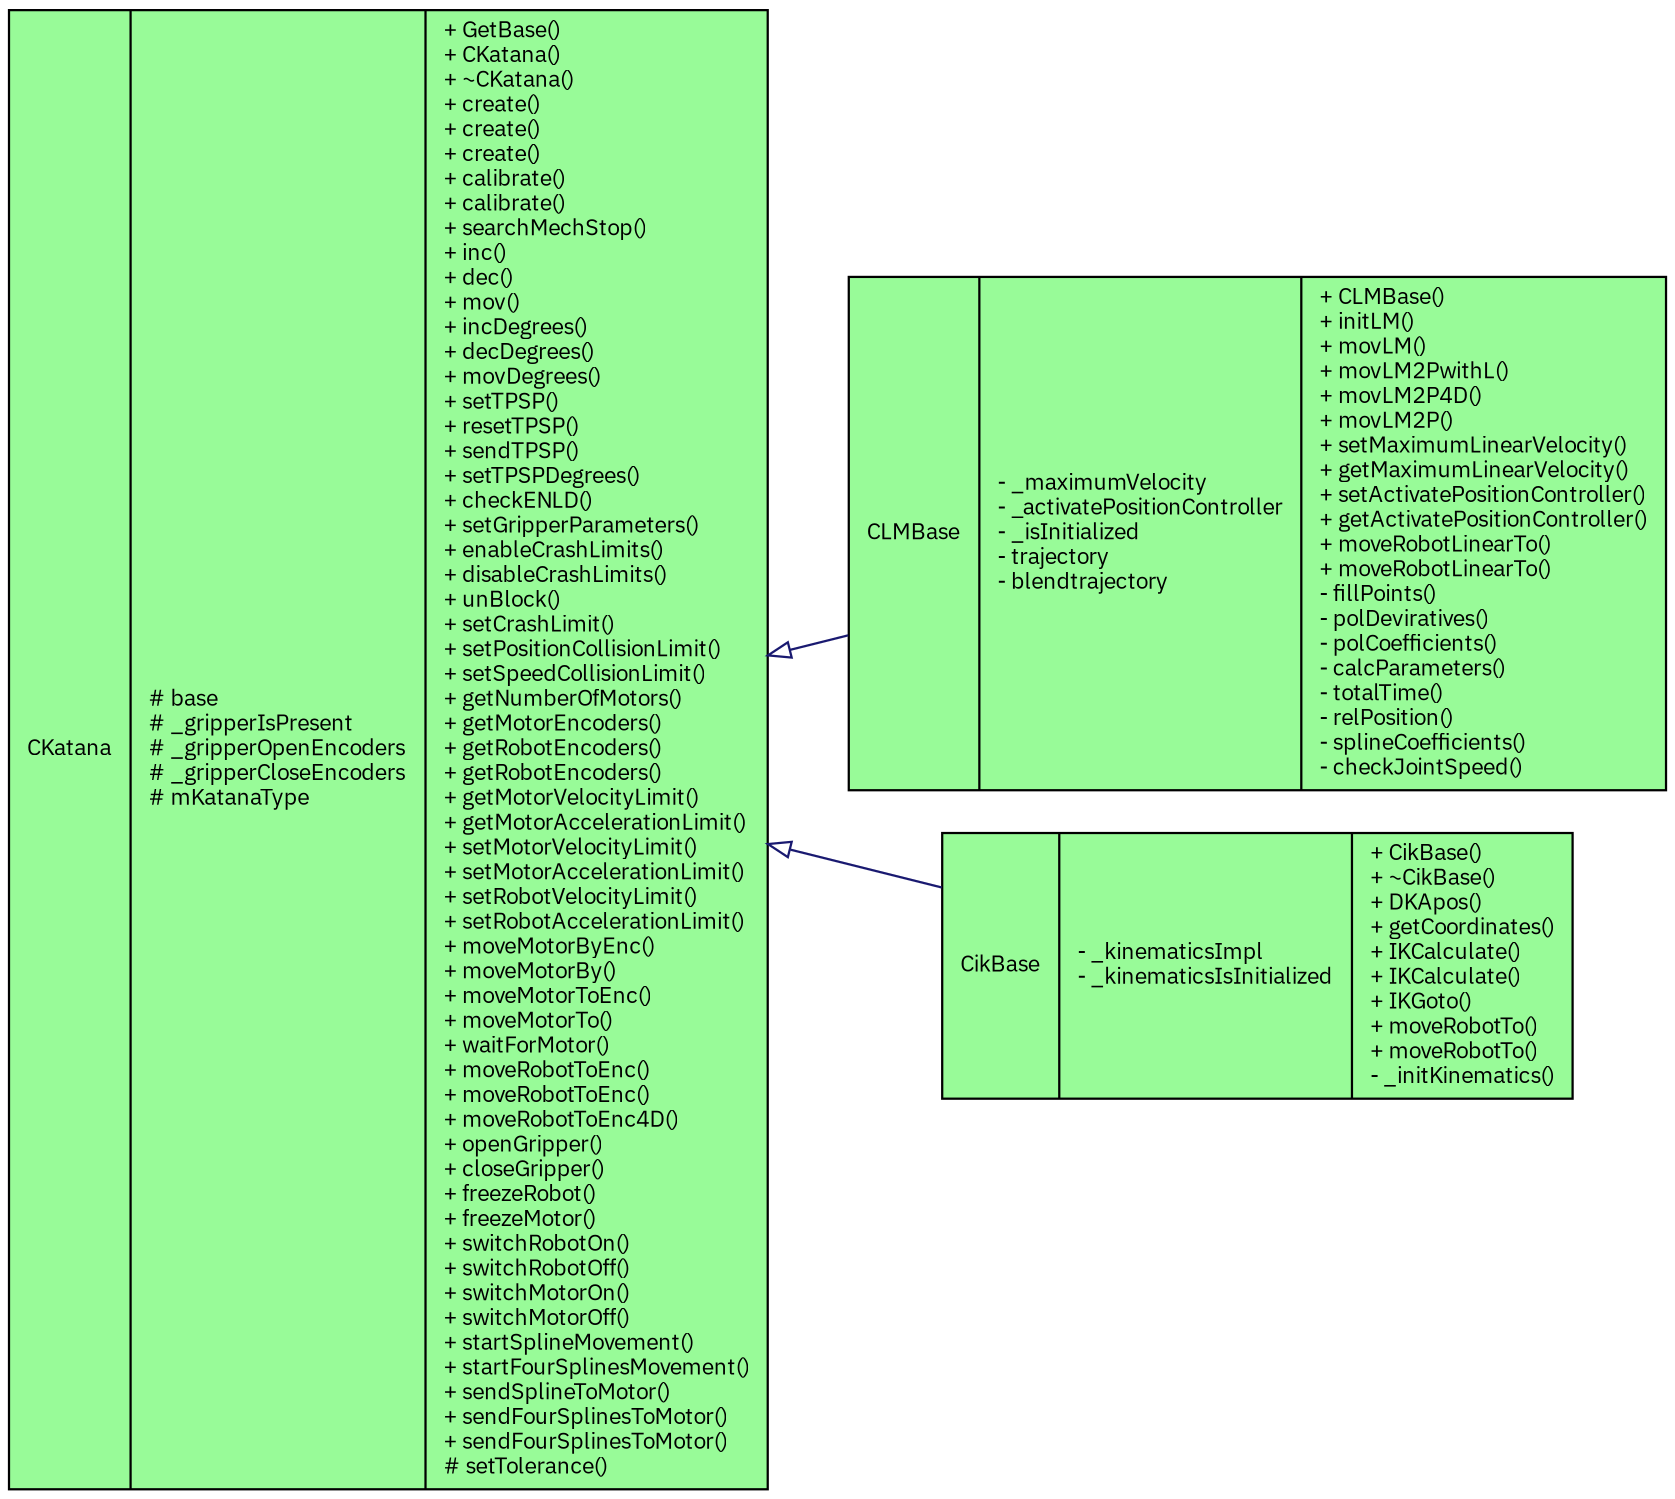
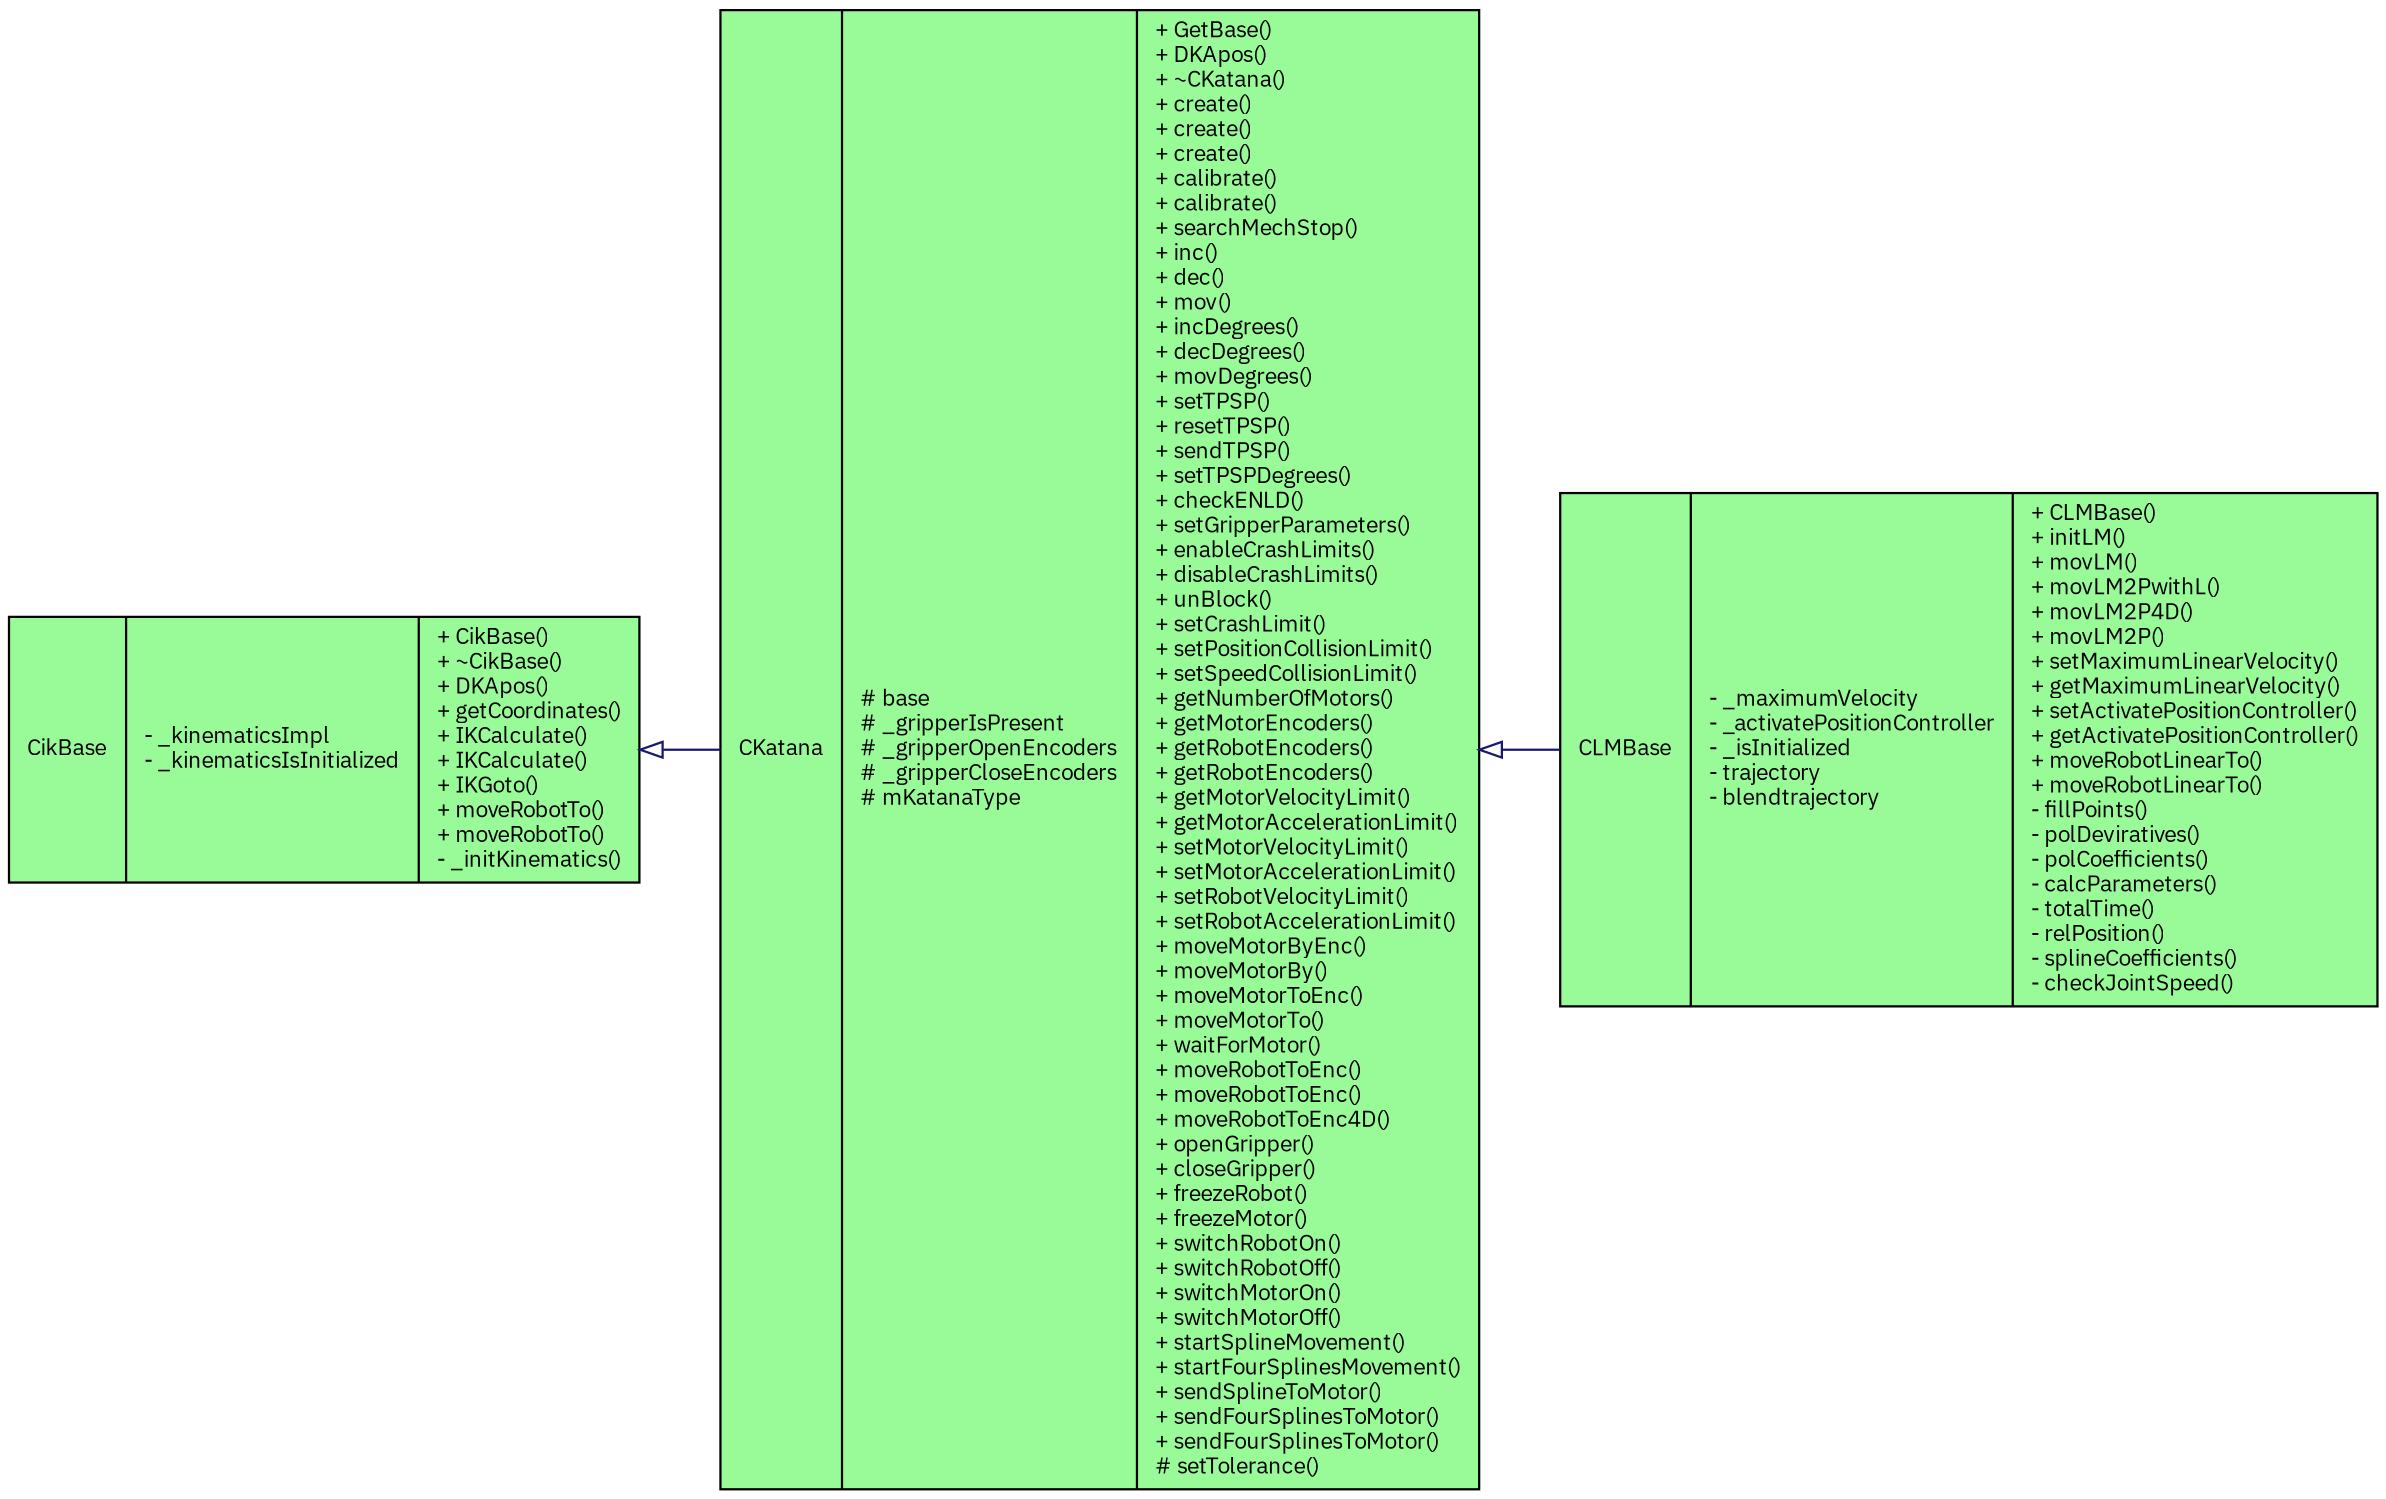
node "CKatana": text "+ CKatana()" -> "+ DKApos()"
edge "CikBase" -> "CKatana": reversed
